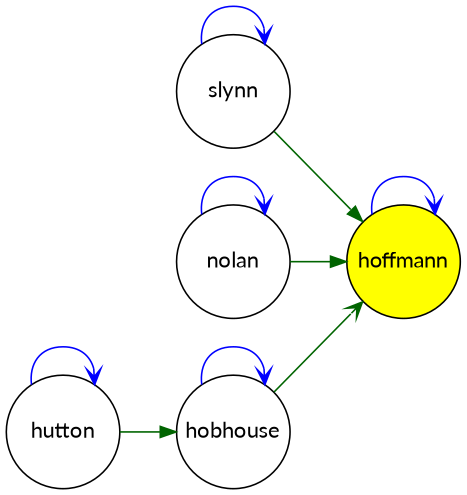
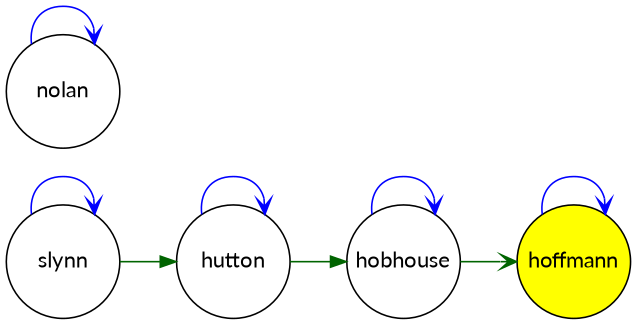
edge "slynn" -> "hoffmann": now "slynn" -> "hutton"
edge "nolan" -> "hoffmann": removed
